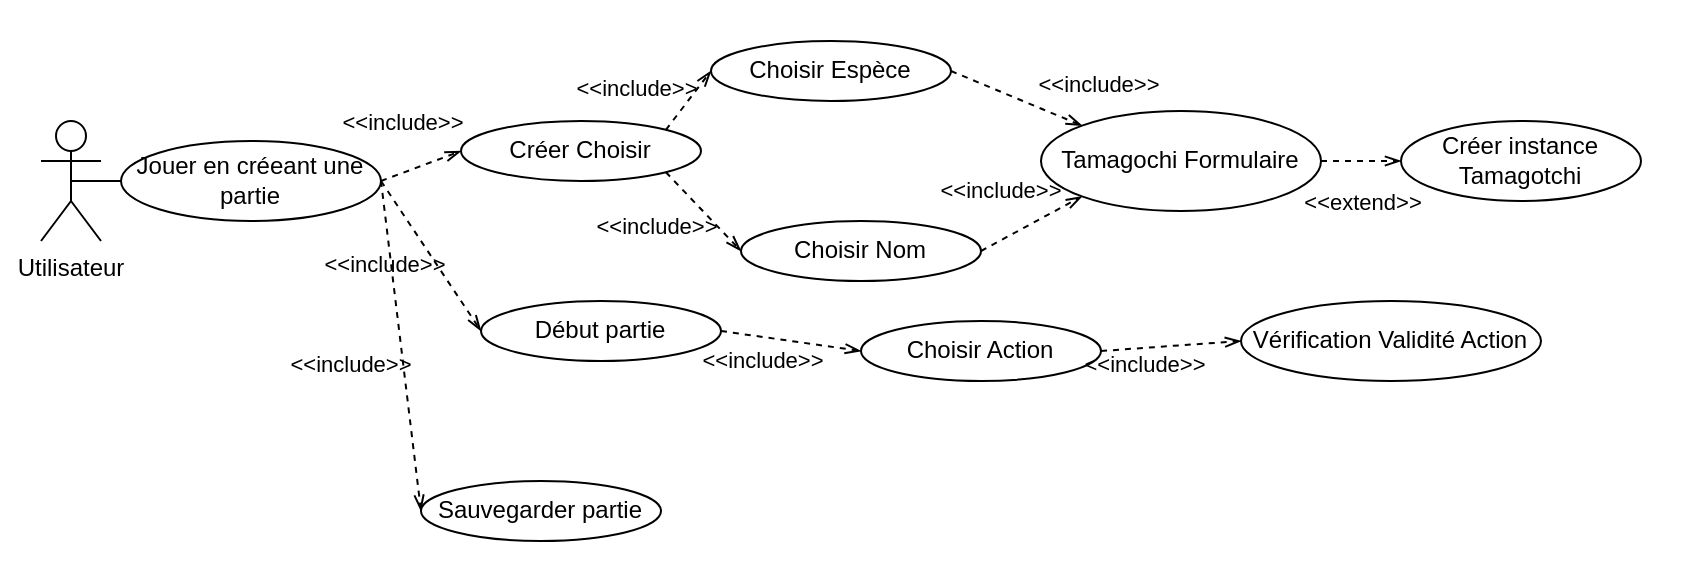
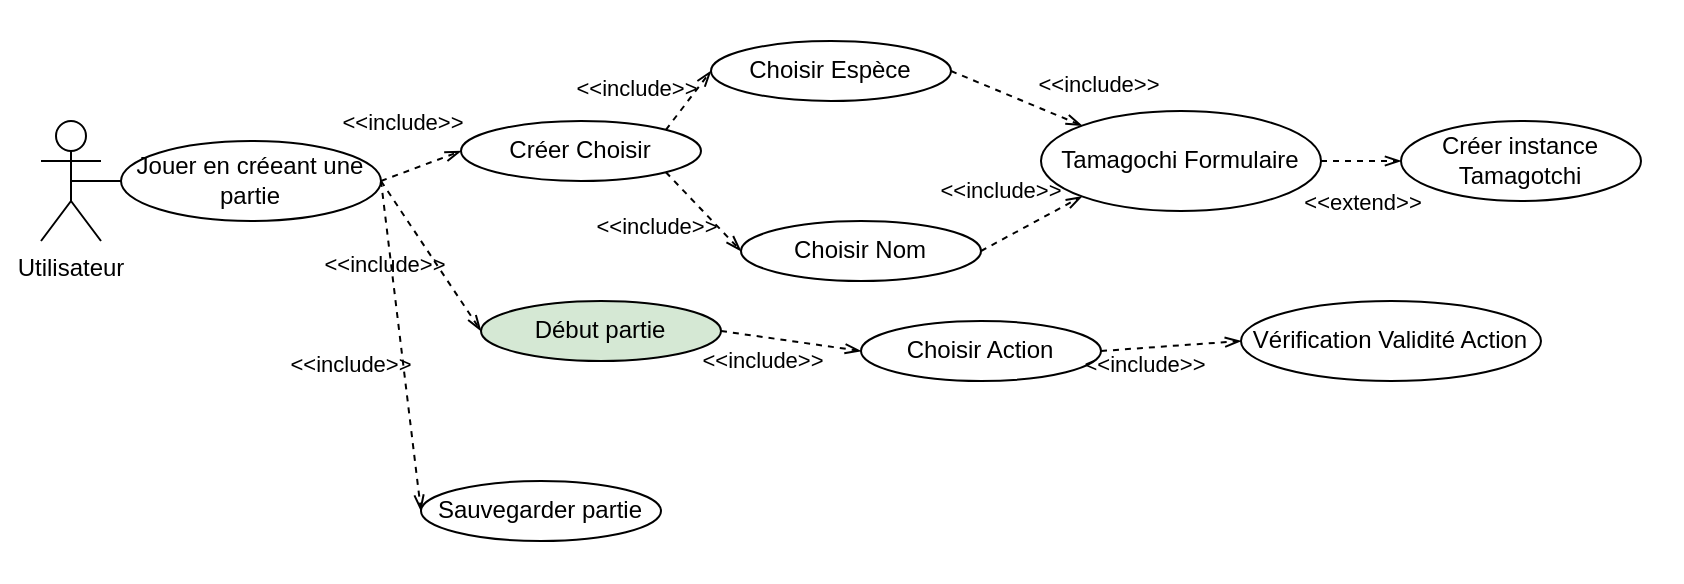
node "Début partie": fillcolor #ffffff -> #d5e8d4
